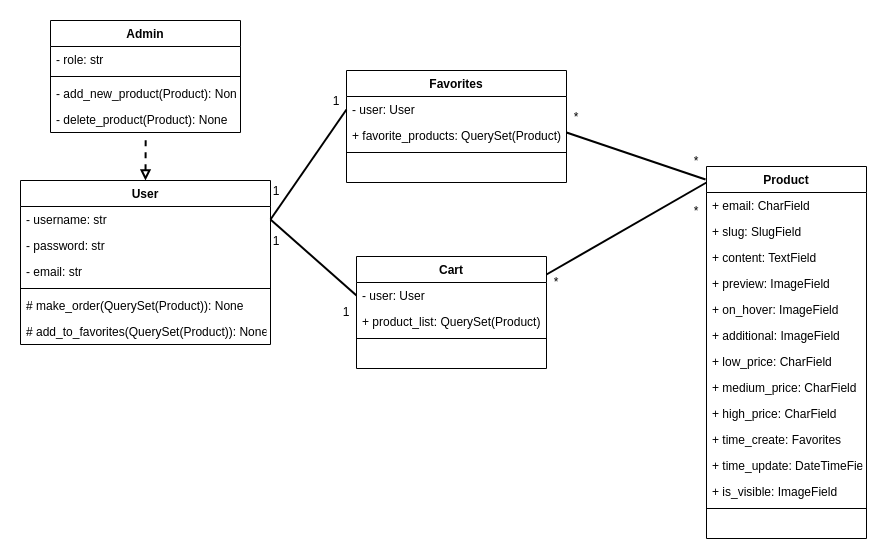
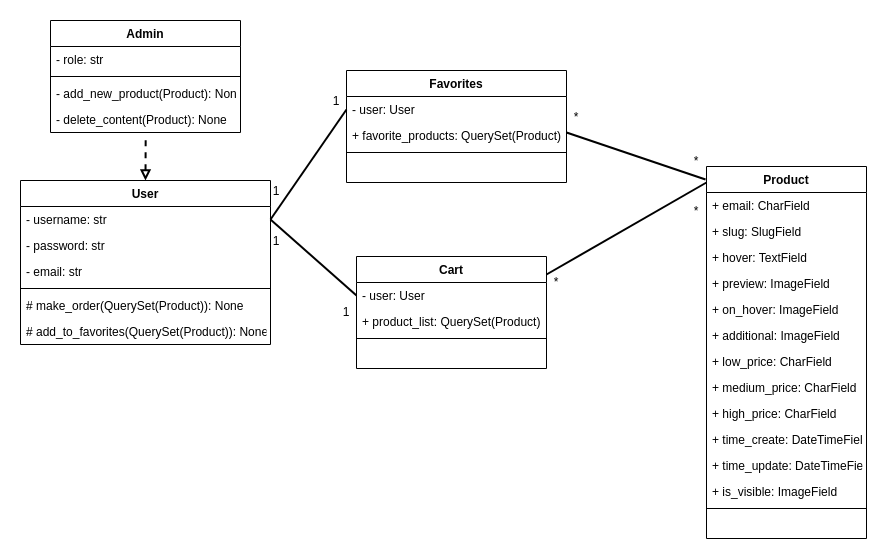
node "- delete_product(Product): None": label "- delete_product(Product): None" -> "- delete_content(Product): None"
node "+ content: TextField": label "+ content: TextField" -> "+ hover: TextField"
node "+ time_create: Favorites": label "+ time_create: Favorites" -> "+ time_create: DateTimeField"
